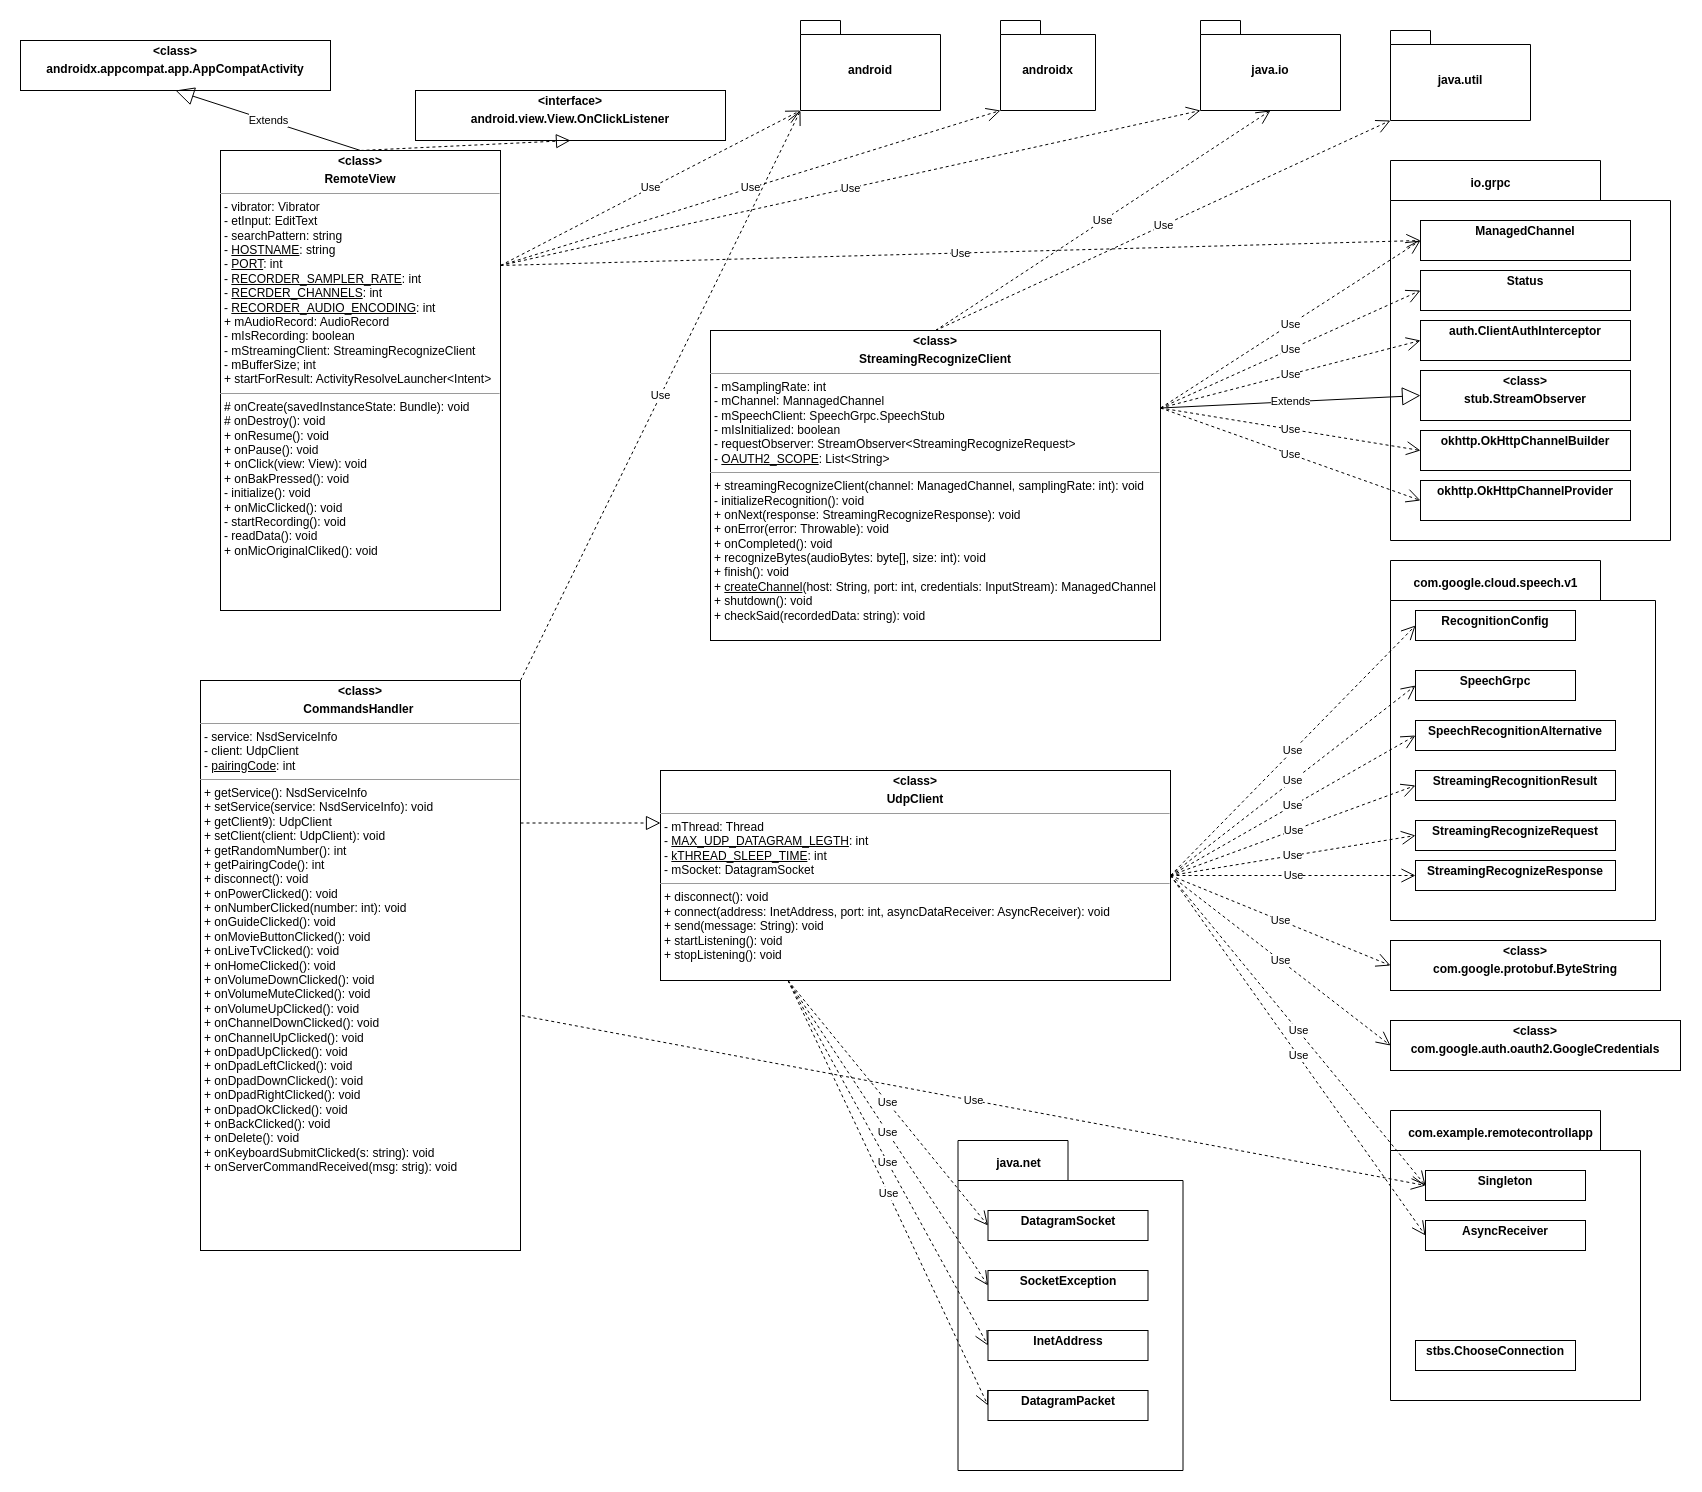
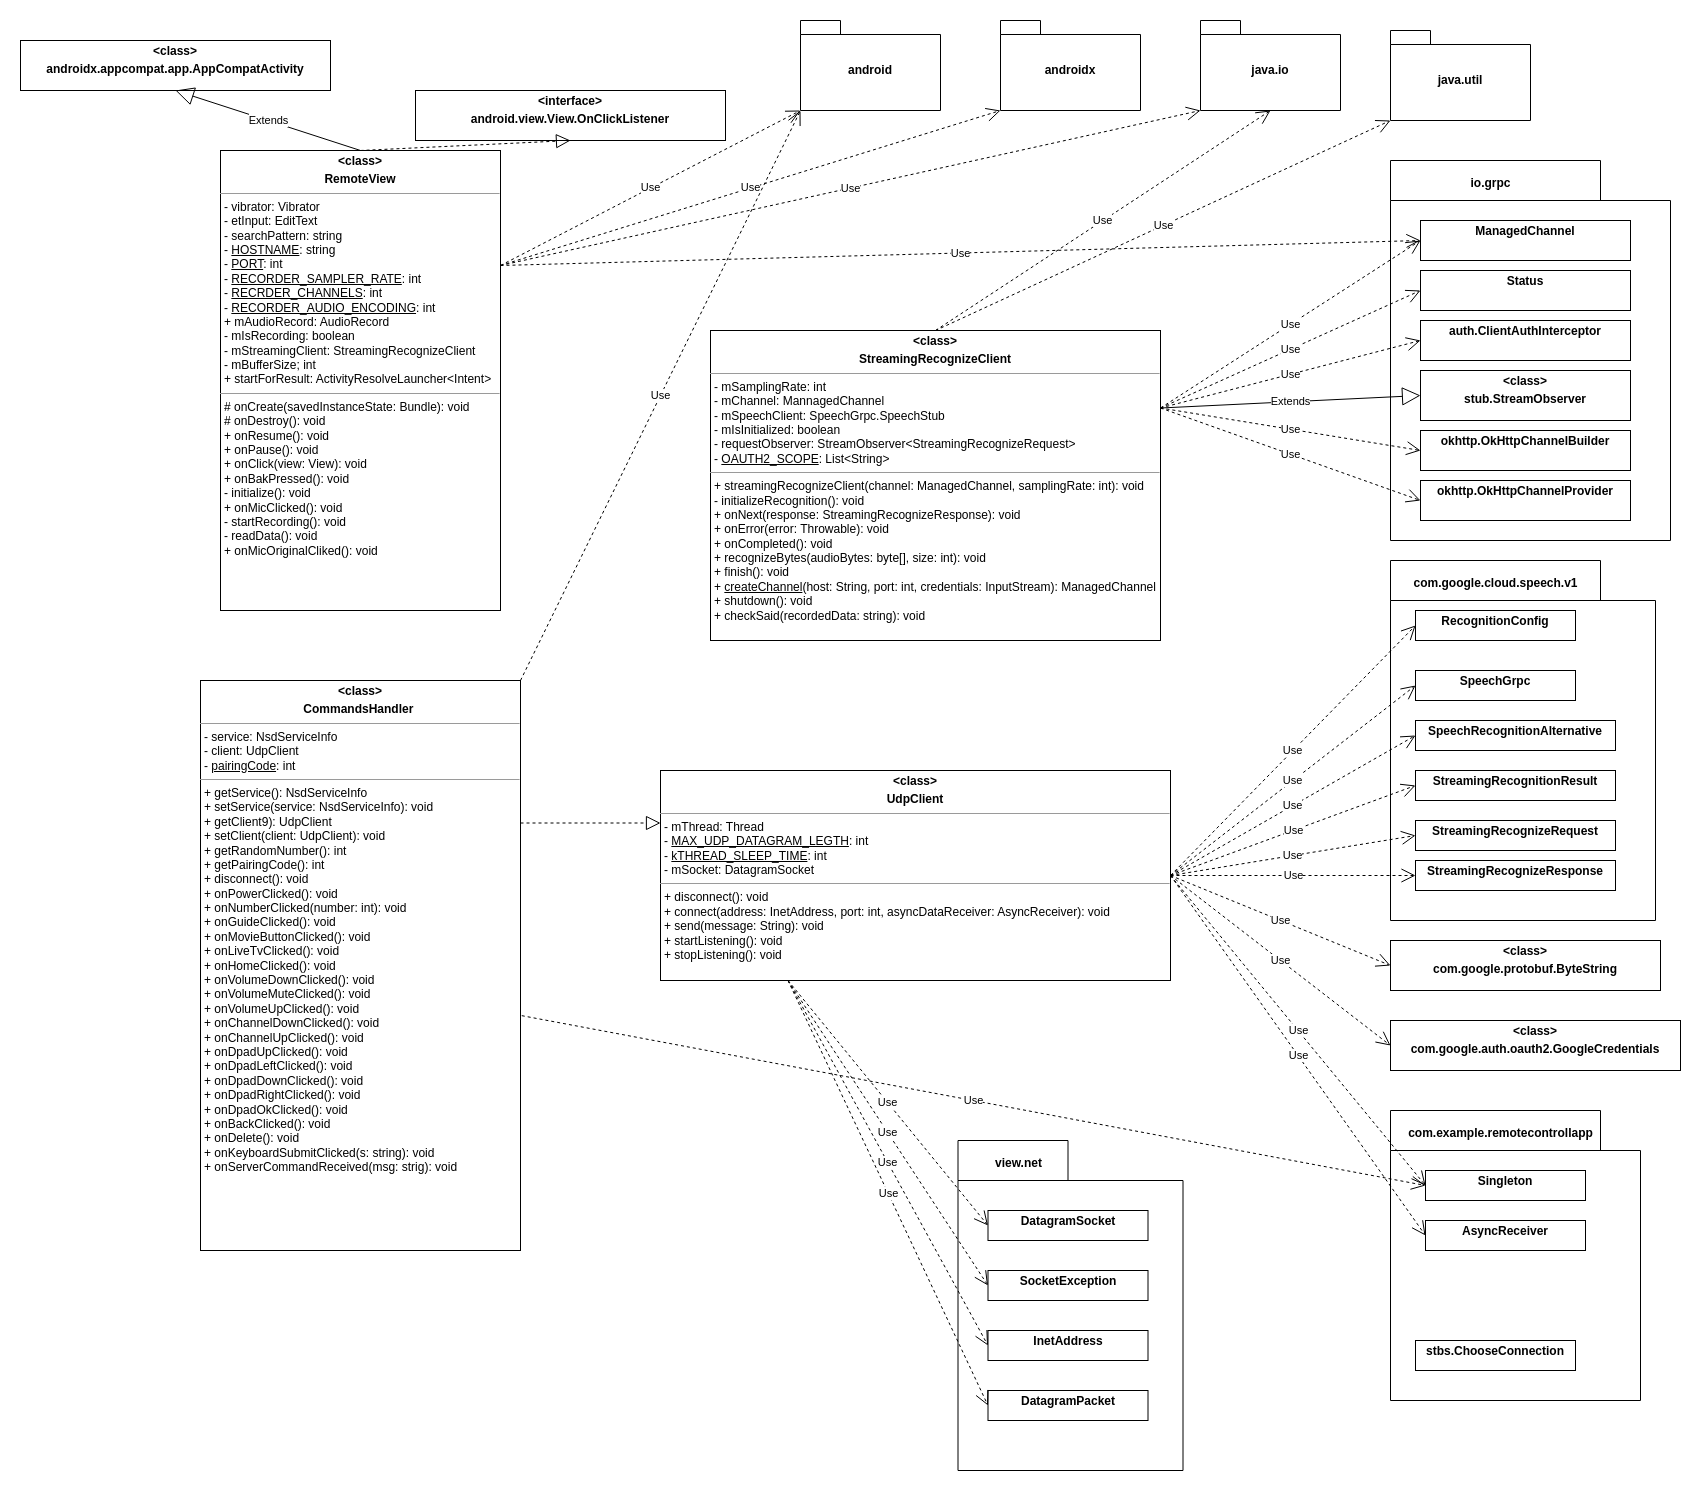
node "androidx": size 95x90 -> 140x90
node "java.net": label "java.net" -> "view.net"
